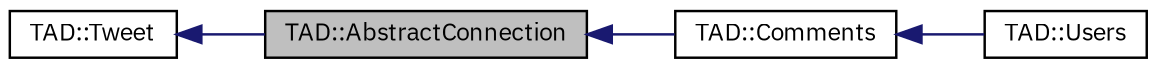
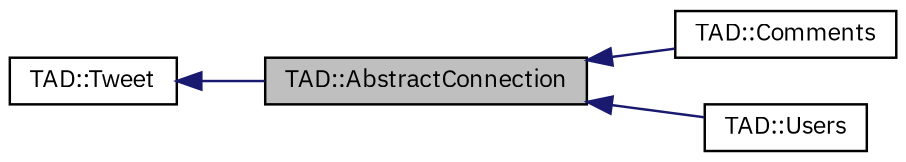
edge "TAD::Users" -> "TAD::Comments": now "TAD::Users" -> "TAD::AbstractConnection"
